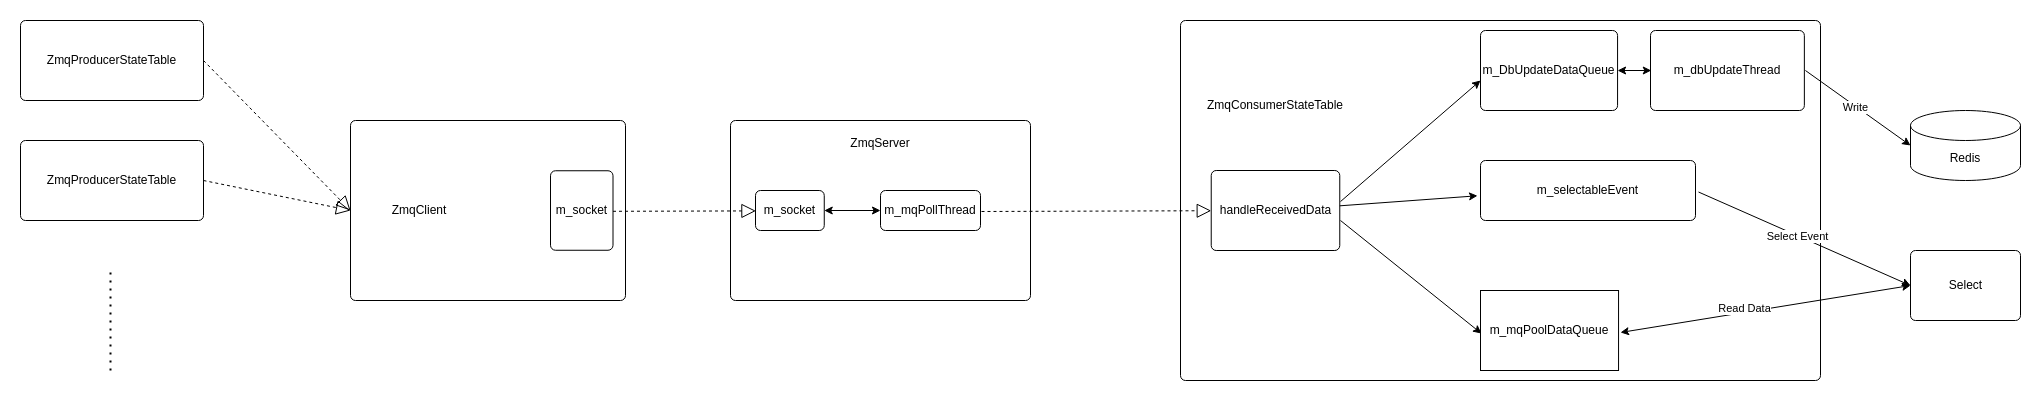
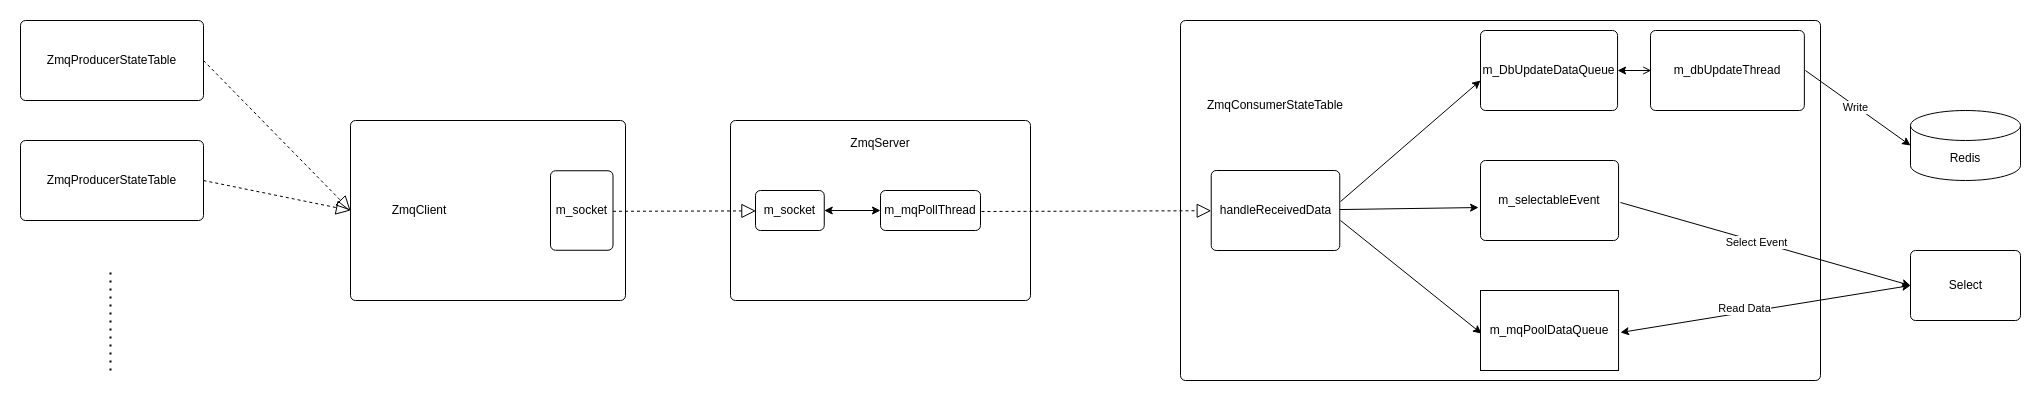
edge "m_DbUpdateDataQueue" -- "m_dbUpdateThread": arrowhead classic -> open
node "m_selectableEvent": size 215x60 -> 138x80
